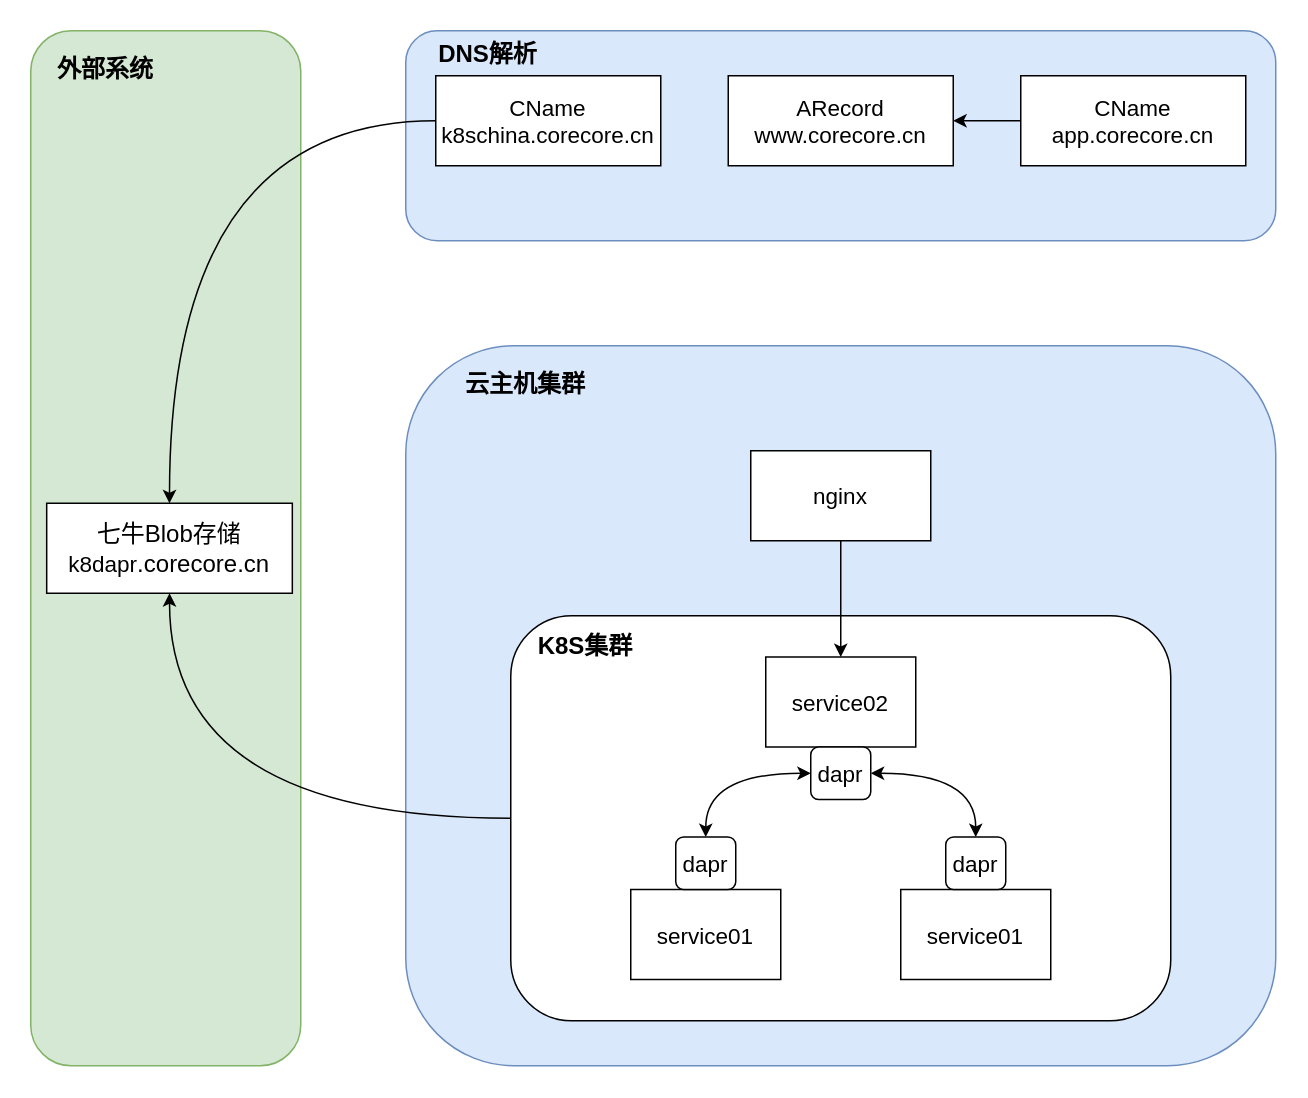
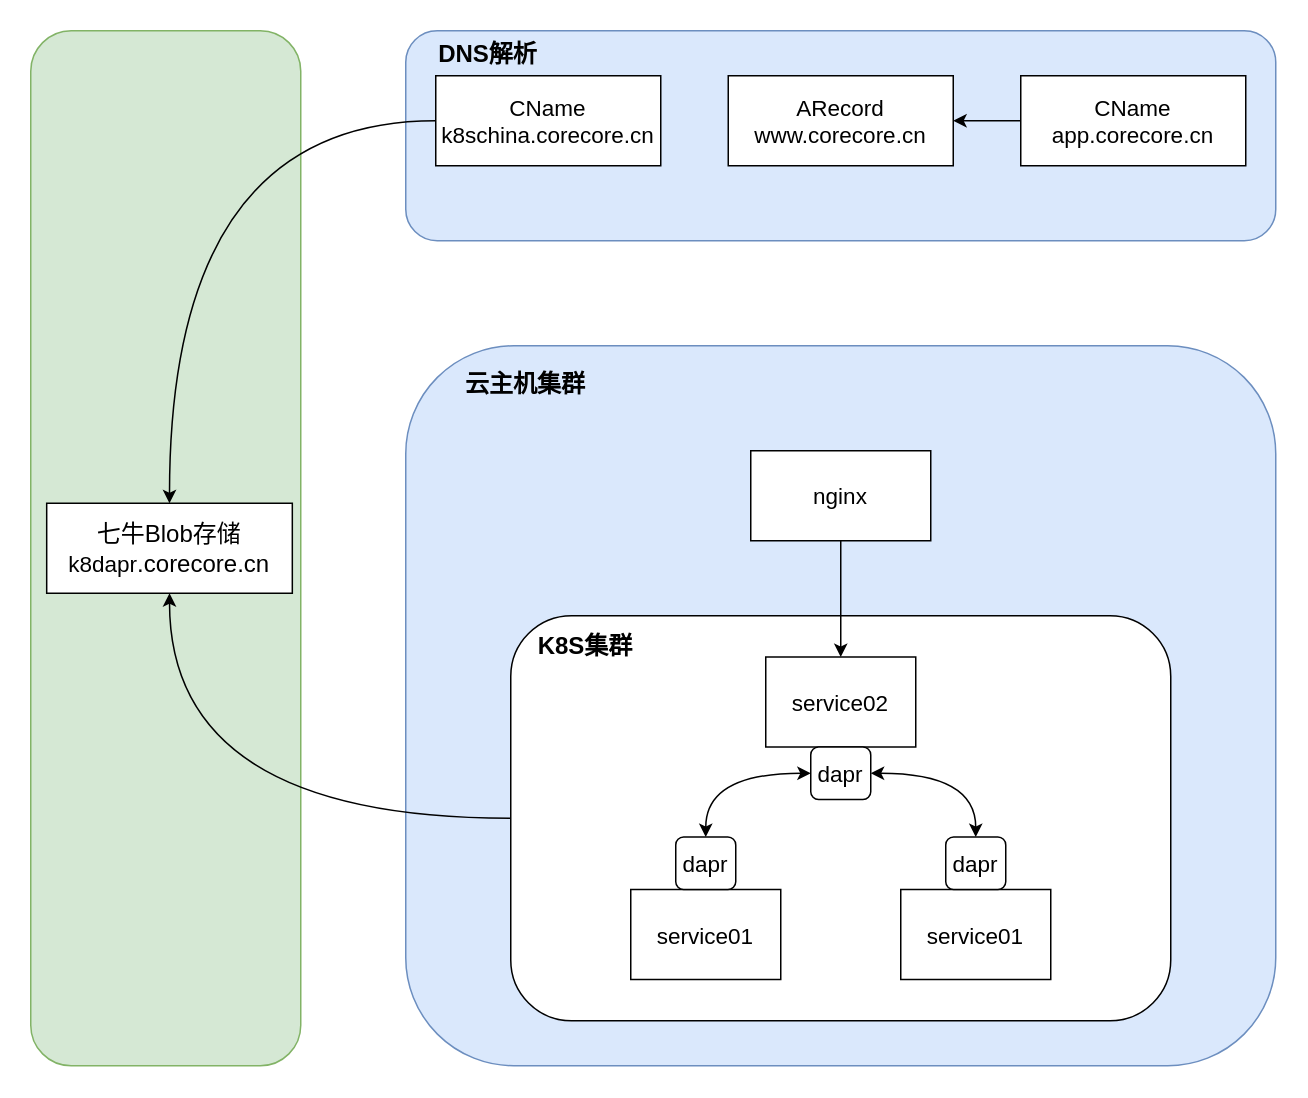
node "外部系统": removed
